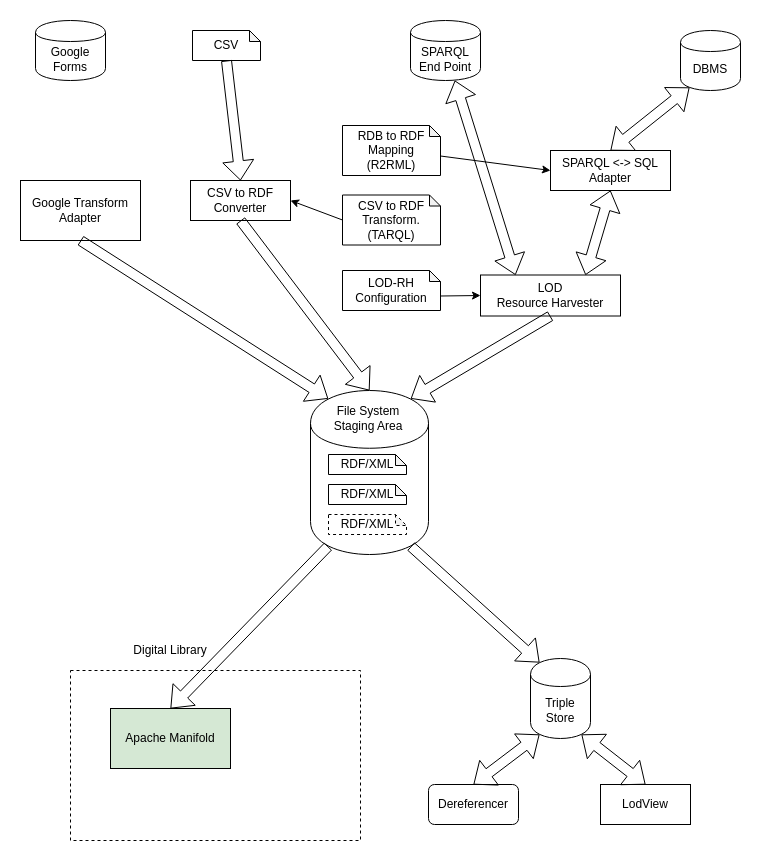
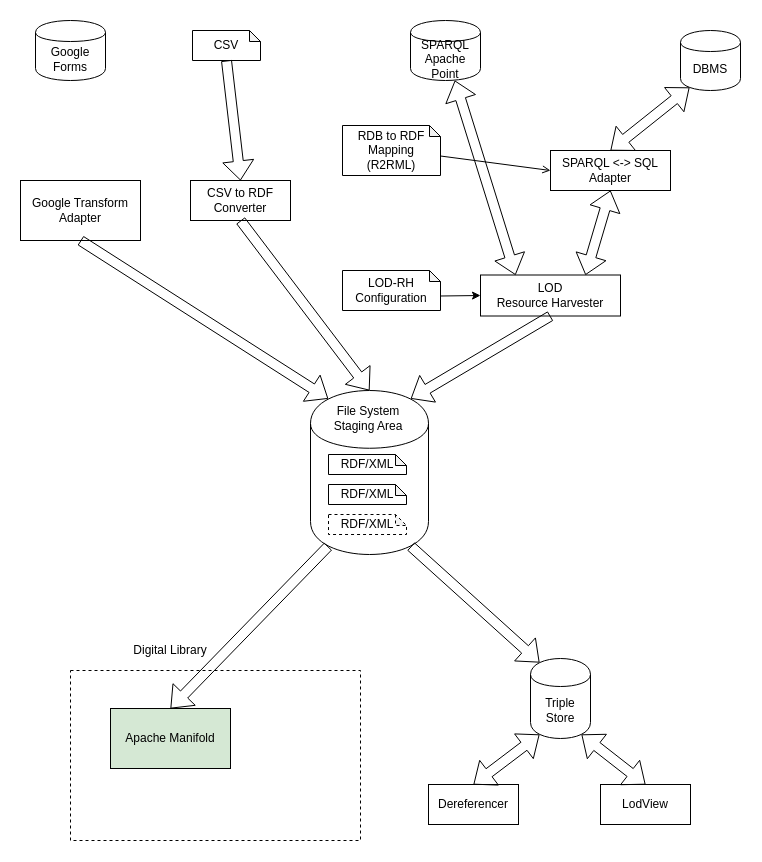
node "SPARQL End Point": label "SPARQL End Point" -> "SPARQL Apache Point"
edge "RDB to RDF Mapping (R2RML)" -> "SPARQL <-> SQL Adapter": arrowhead classic -> open
edge "CSV to RDF Transform. (TARQL)" -> "CSV to RDF Converter": removed
node "CSV to RDF Transform. (TARQL)": removed
node "Dereferencer": shape rounded rectangle -> rectangle
